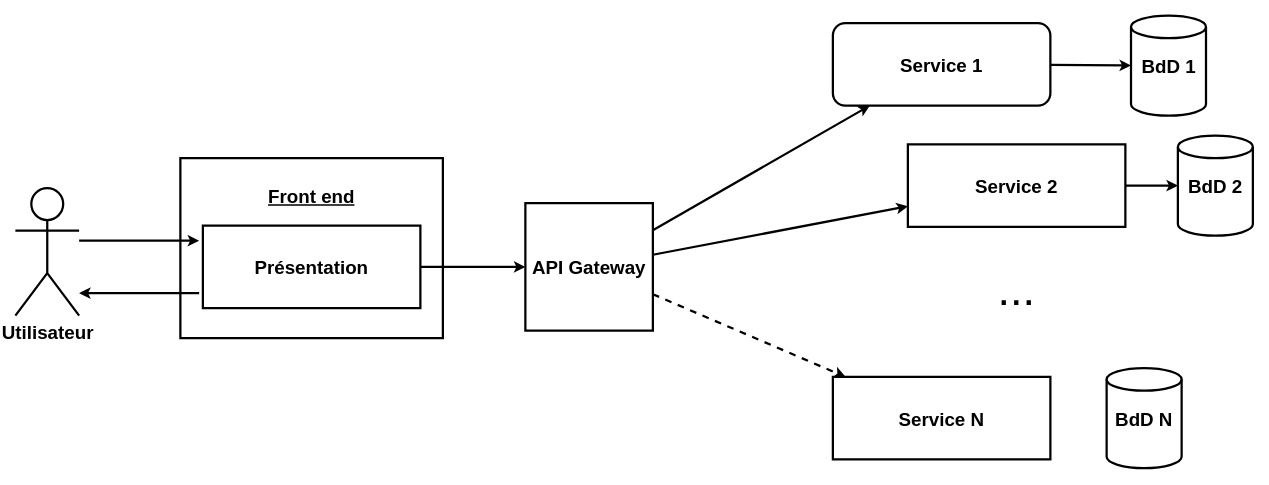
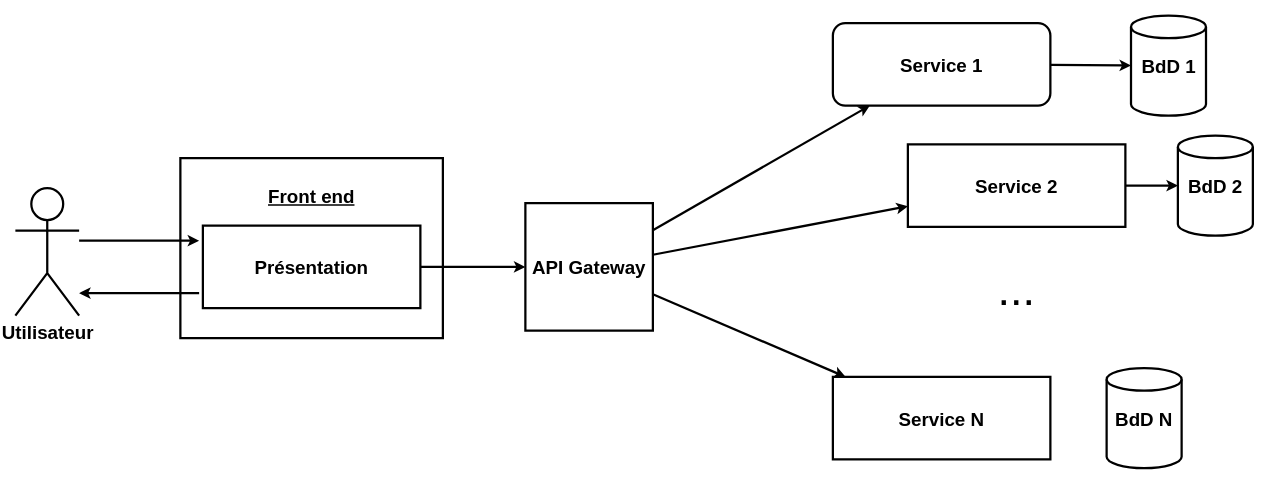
edge "API Gateway" -> "Service N": style dashed -> solid
